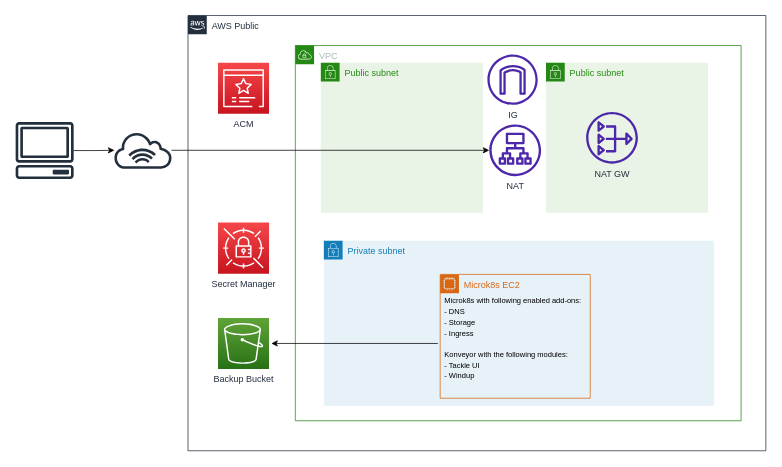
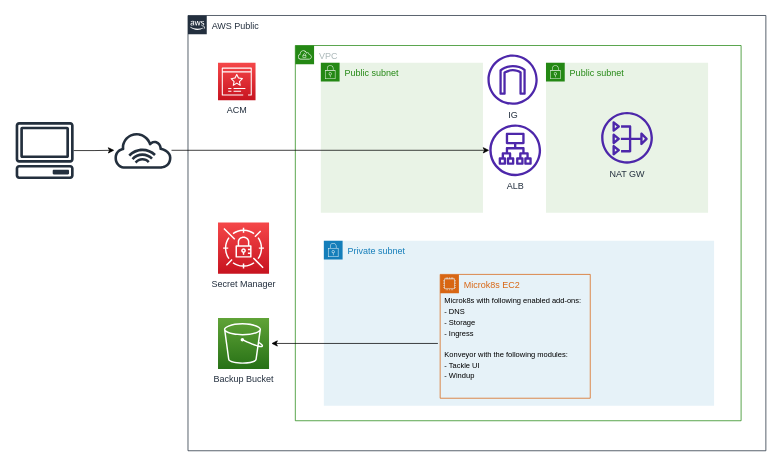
node "ACM": size 51x51 -> 38x38
node "NAT GW": moved (612, 138) -> (627, 138)
node "NAT": label "NAT" -> "ALB"
